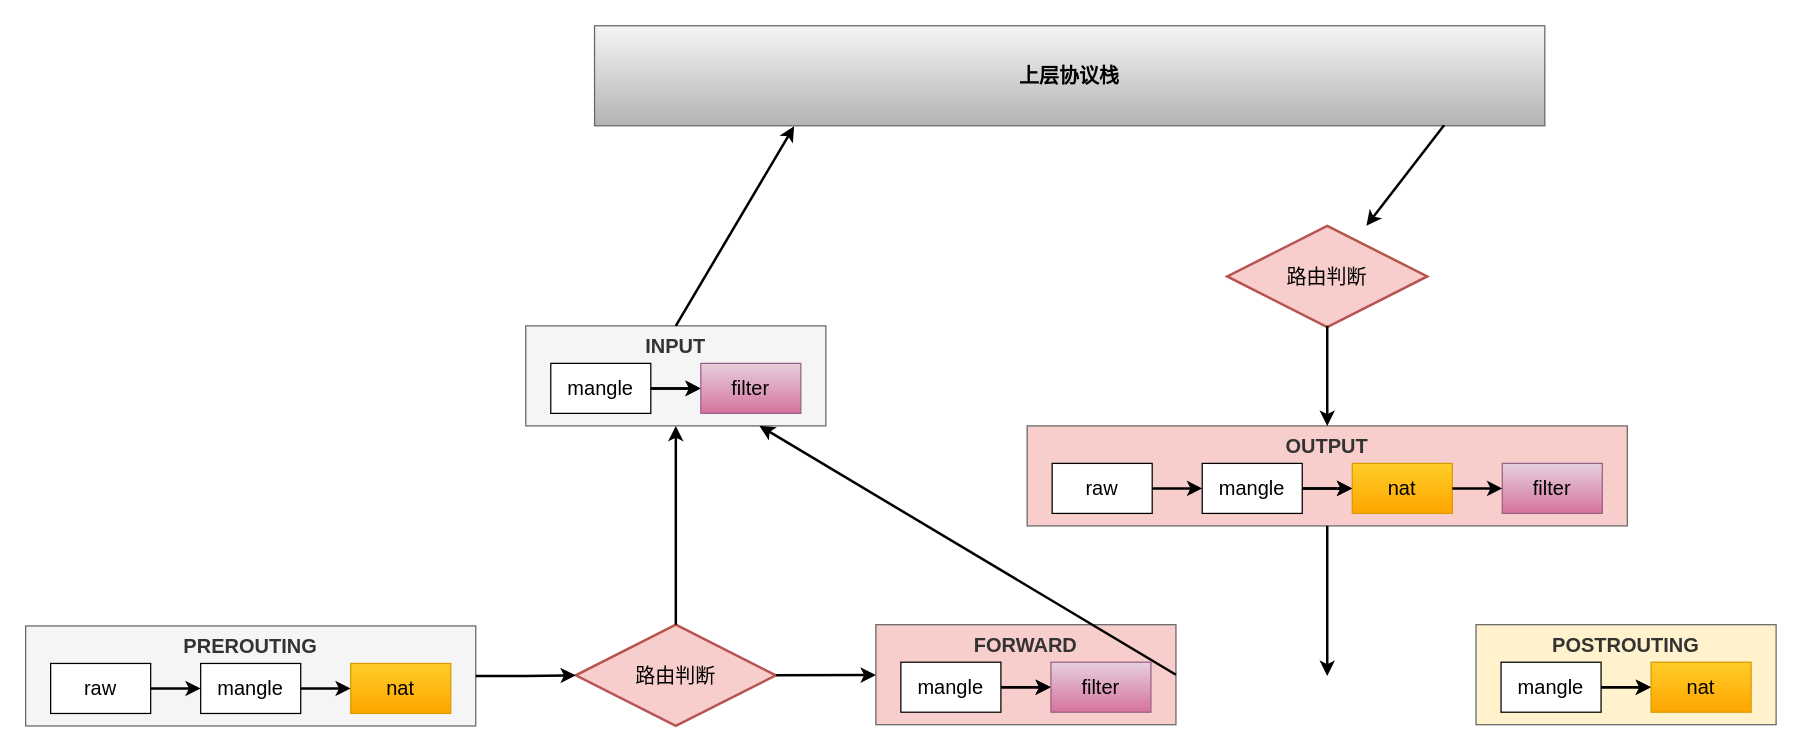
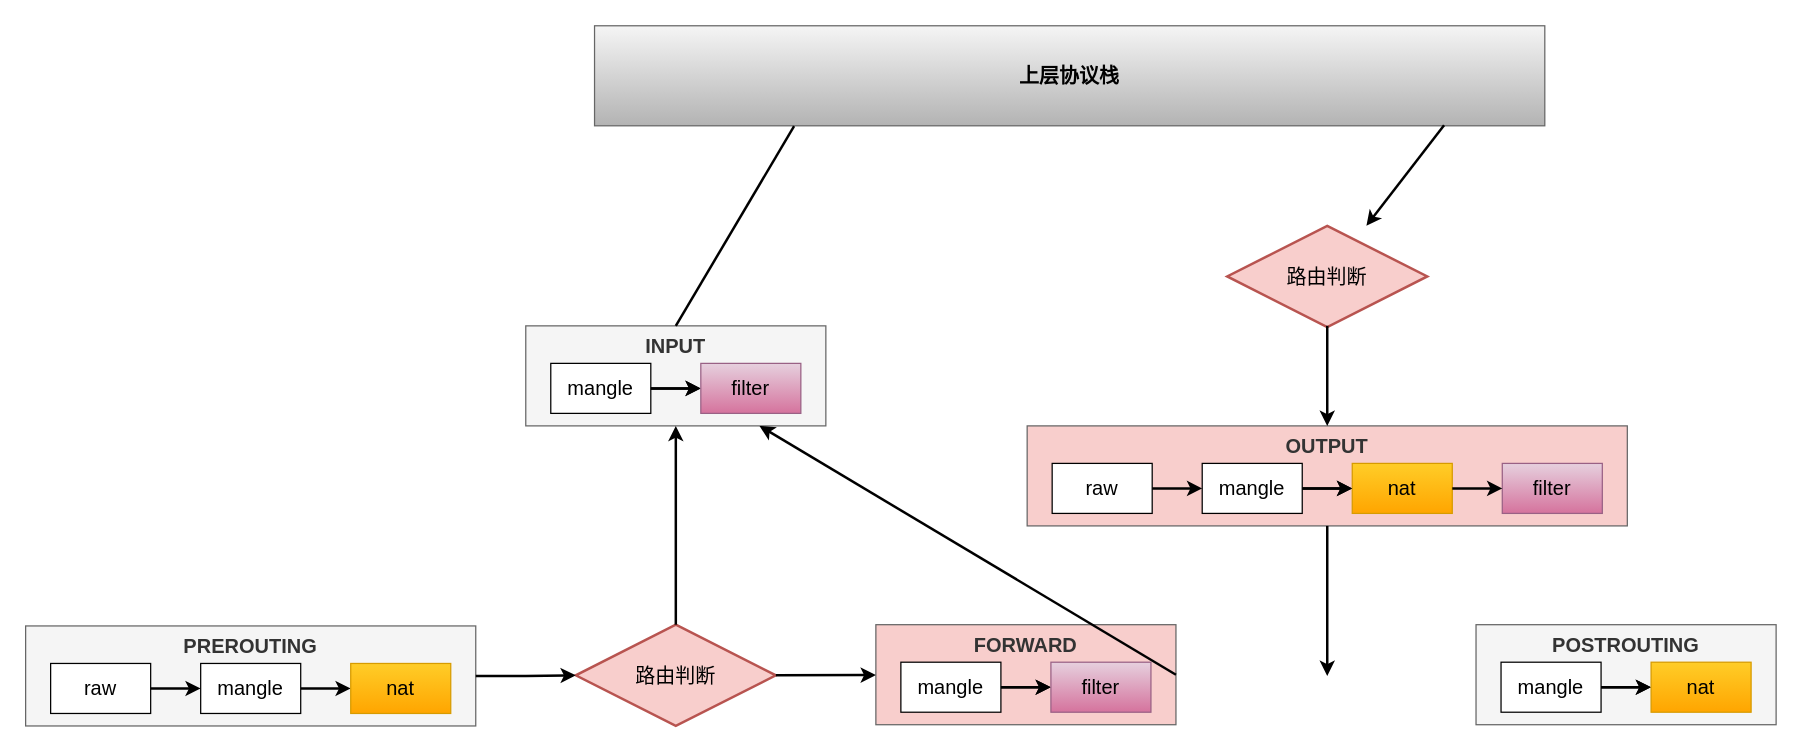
edge "INPUT" -> "上层协议栈": arrowhead classic -> none
node "POSTROUTING": fillcolor #fff2cc -> #f5f5f5
